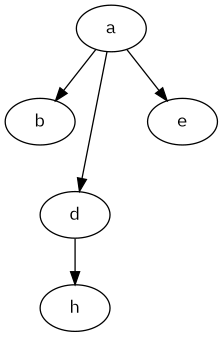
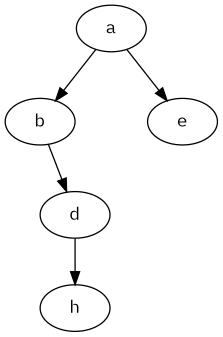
edge "a" -> "d": now "b" -> "d"
